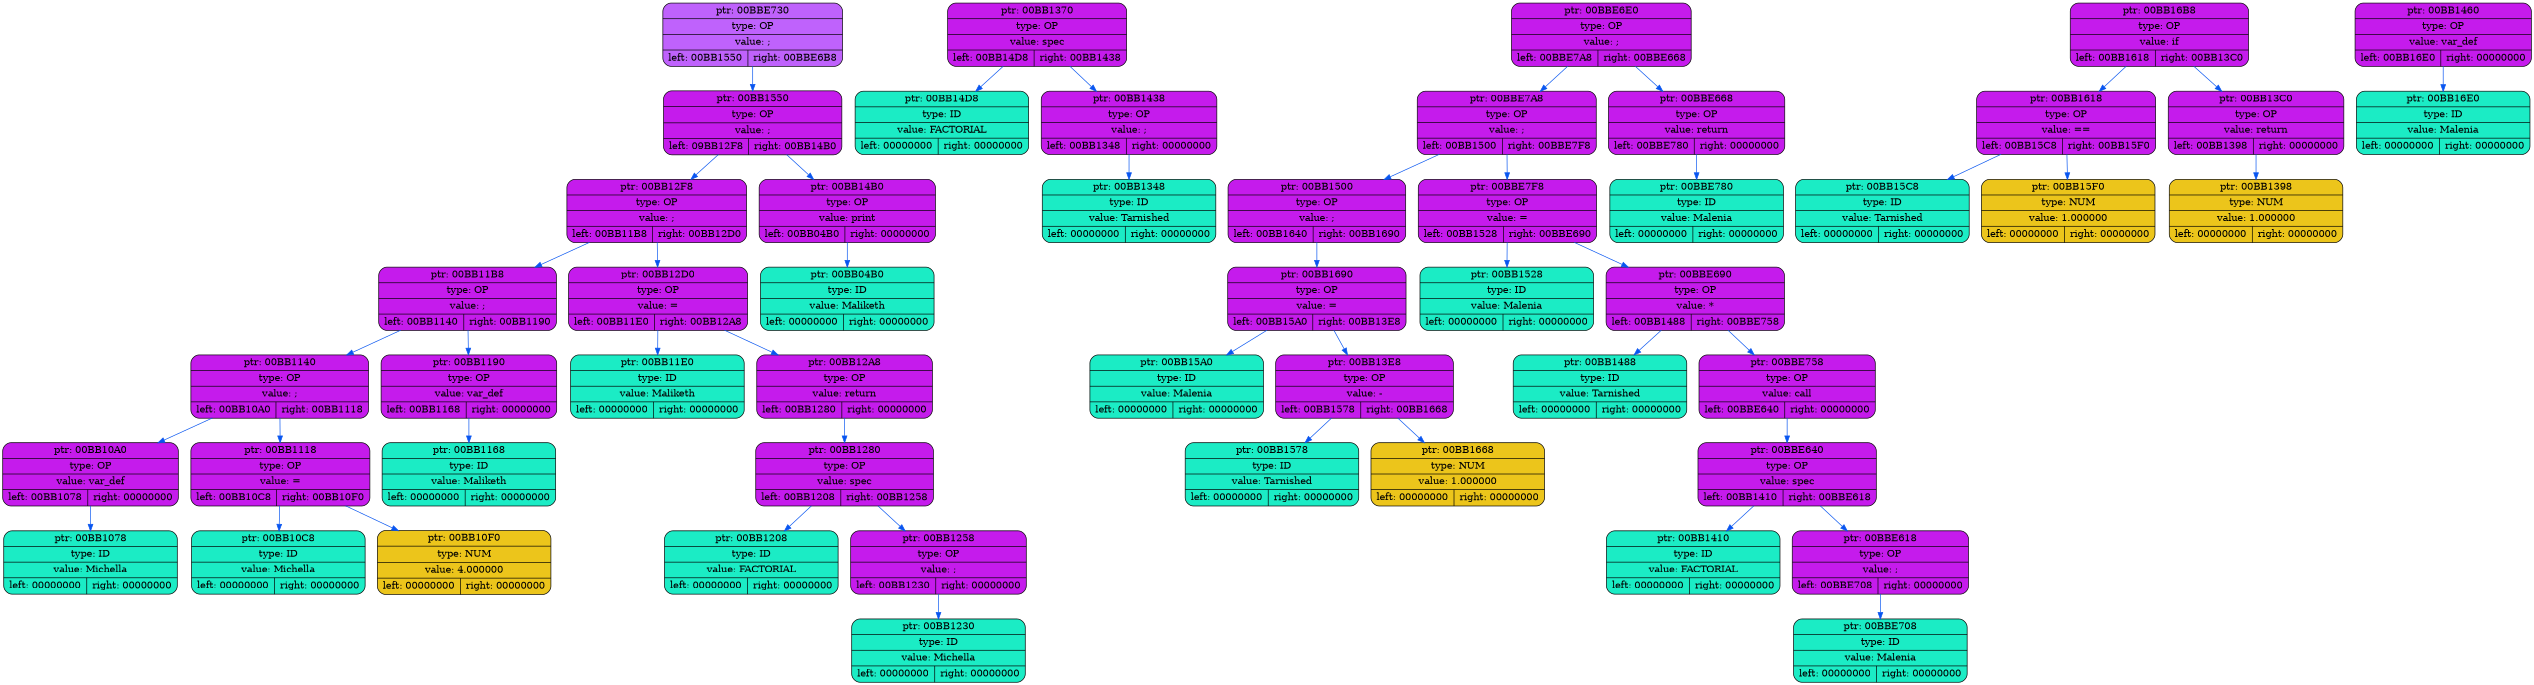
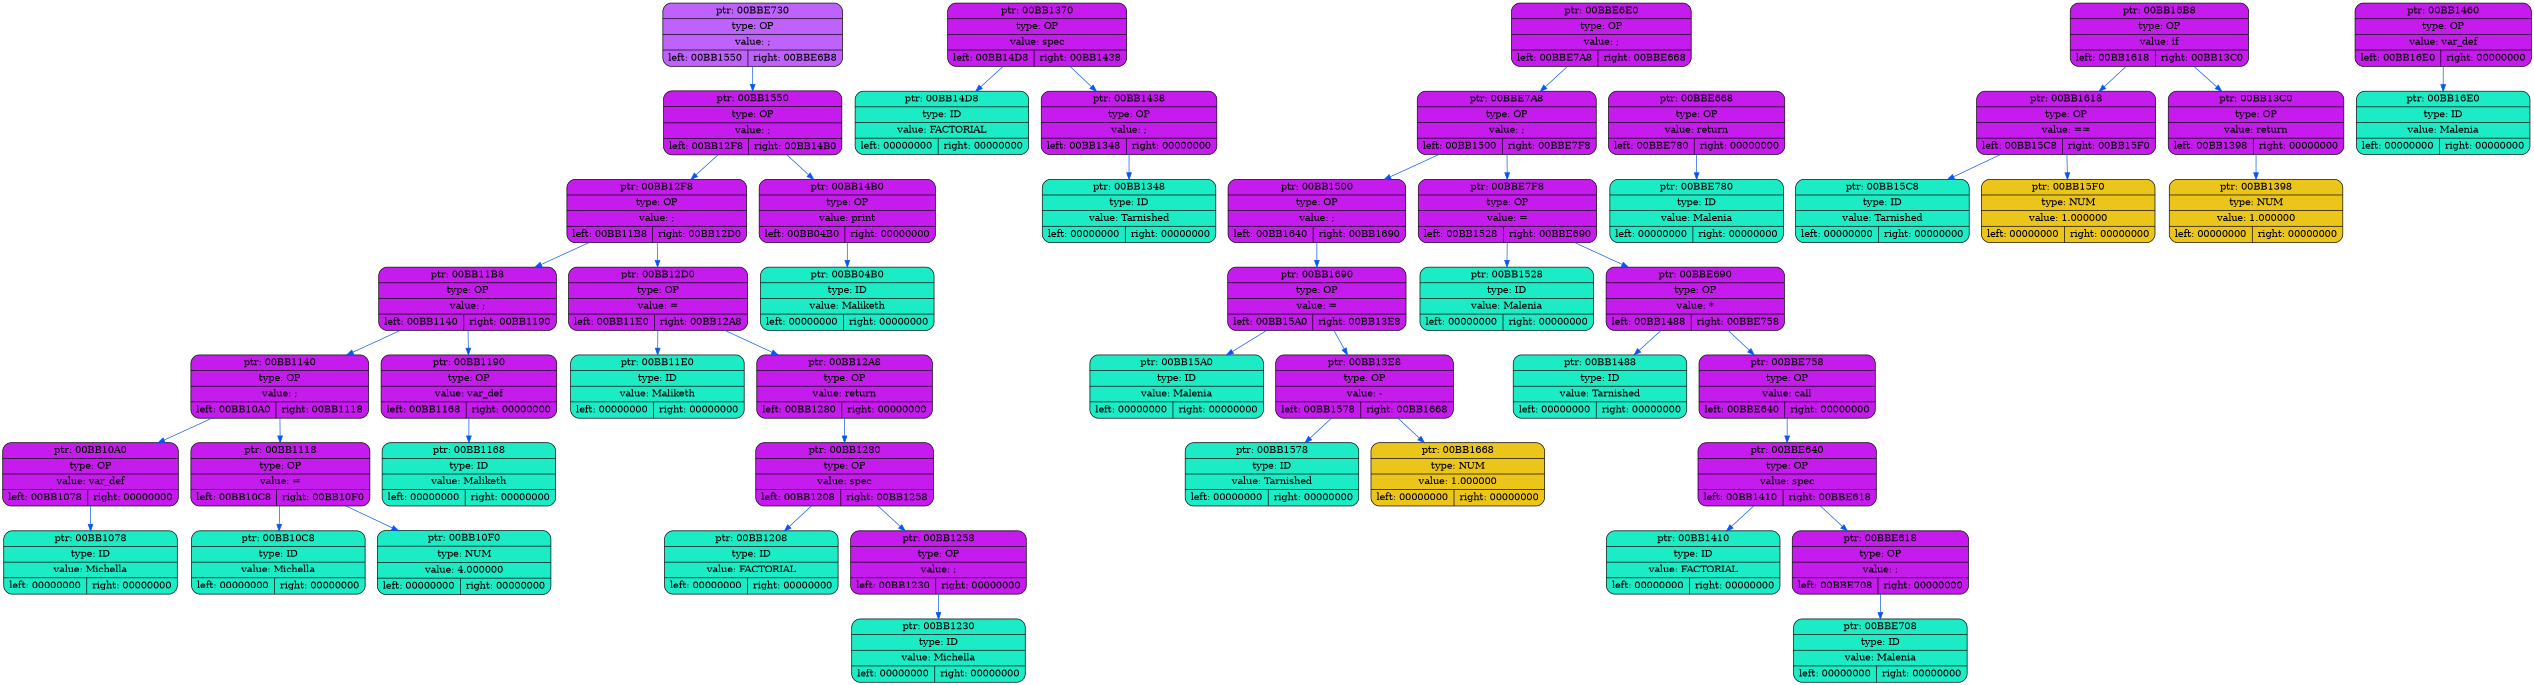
edge "ptr: 00BBE6E0" -> "ptr: 00BBE668": removed
node "ptr: 00BB1550": text "left: 09BB12F8" -> "left: 00BB12F8"
node "ptr: 00BB10F0": fillcolor #ecc51b -> #1becc5
